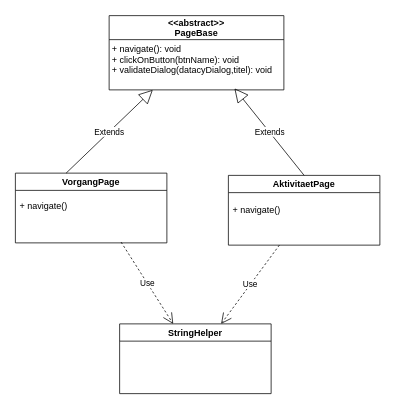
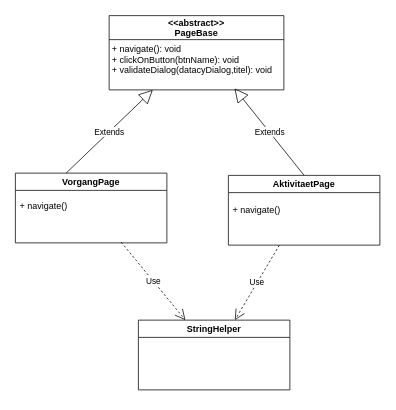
node "StringHelper": moved (195, 359) -> (214, 355)
